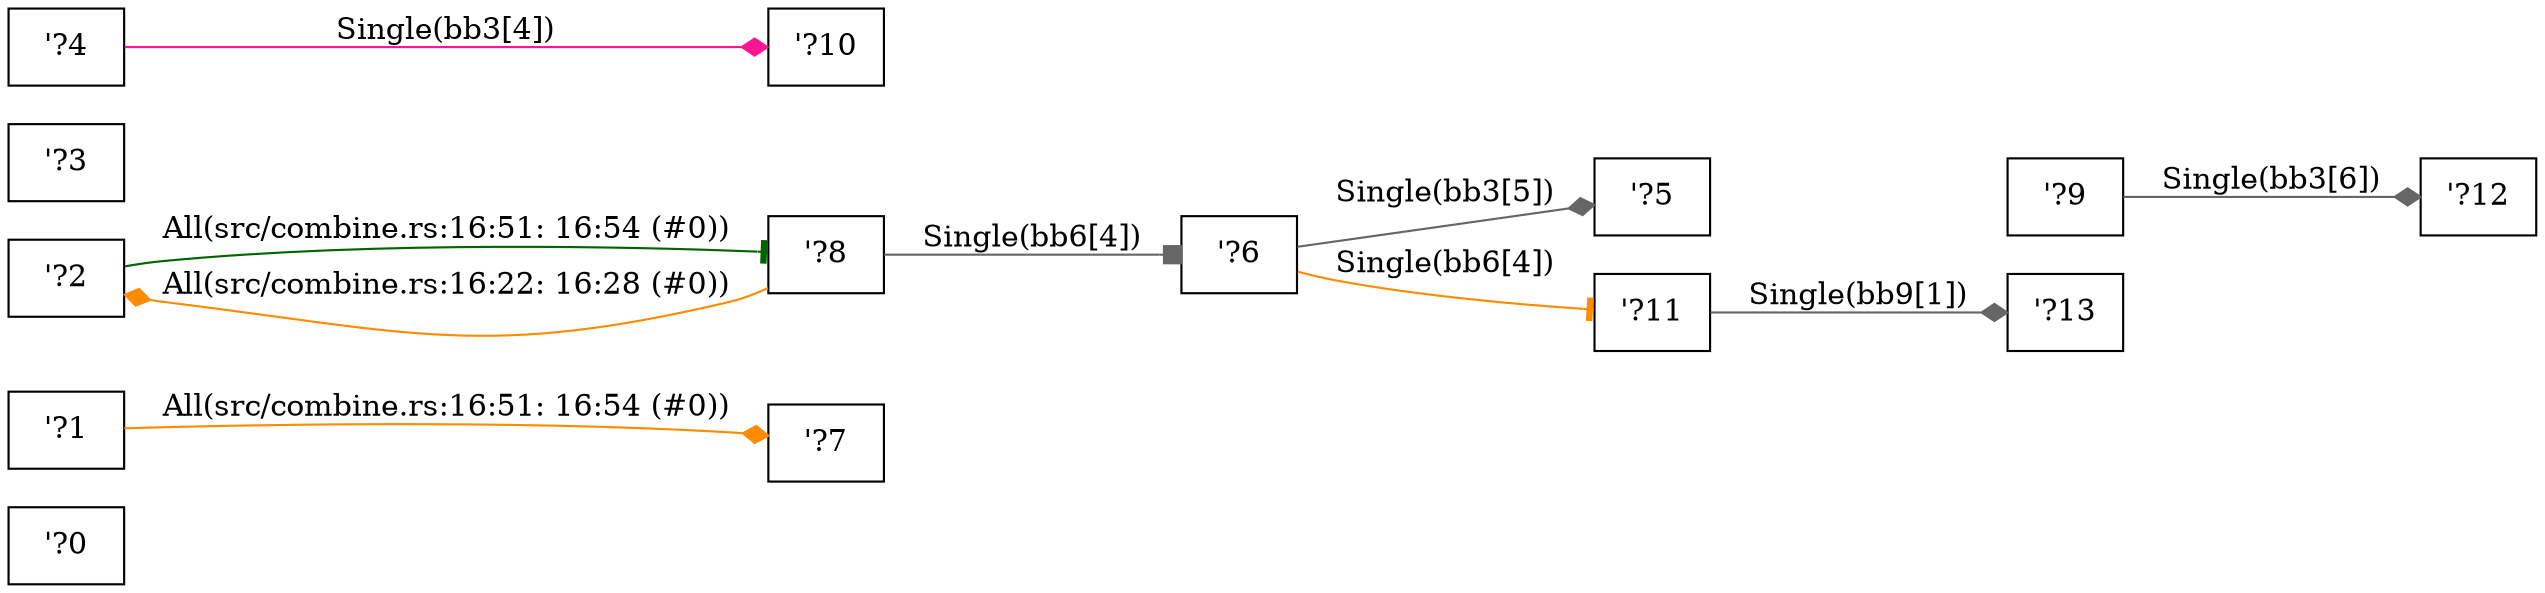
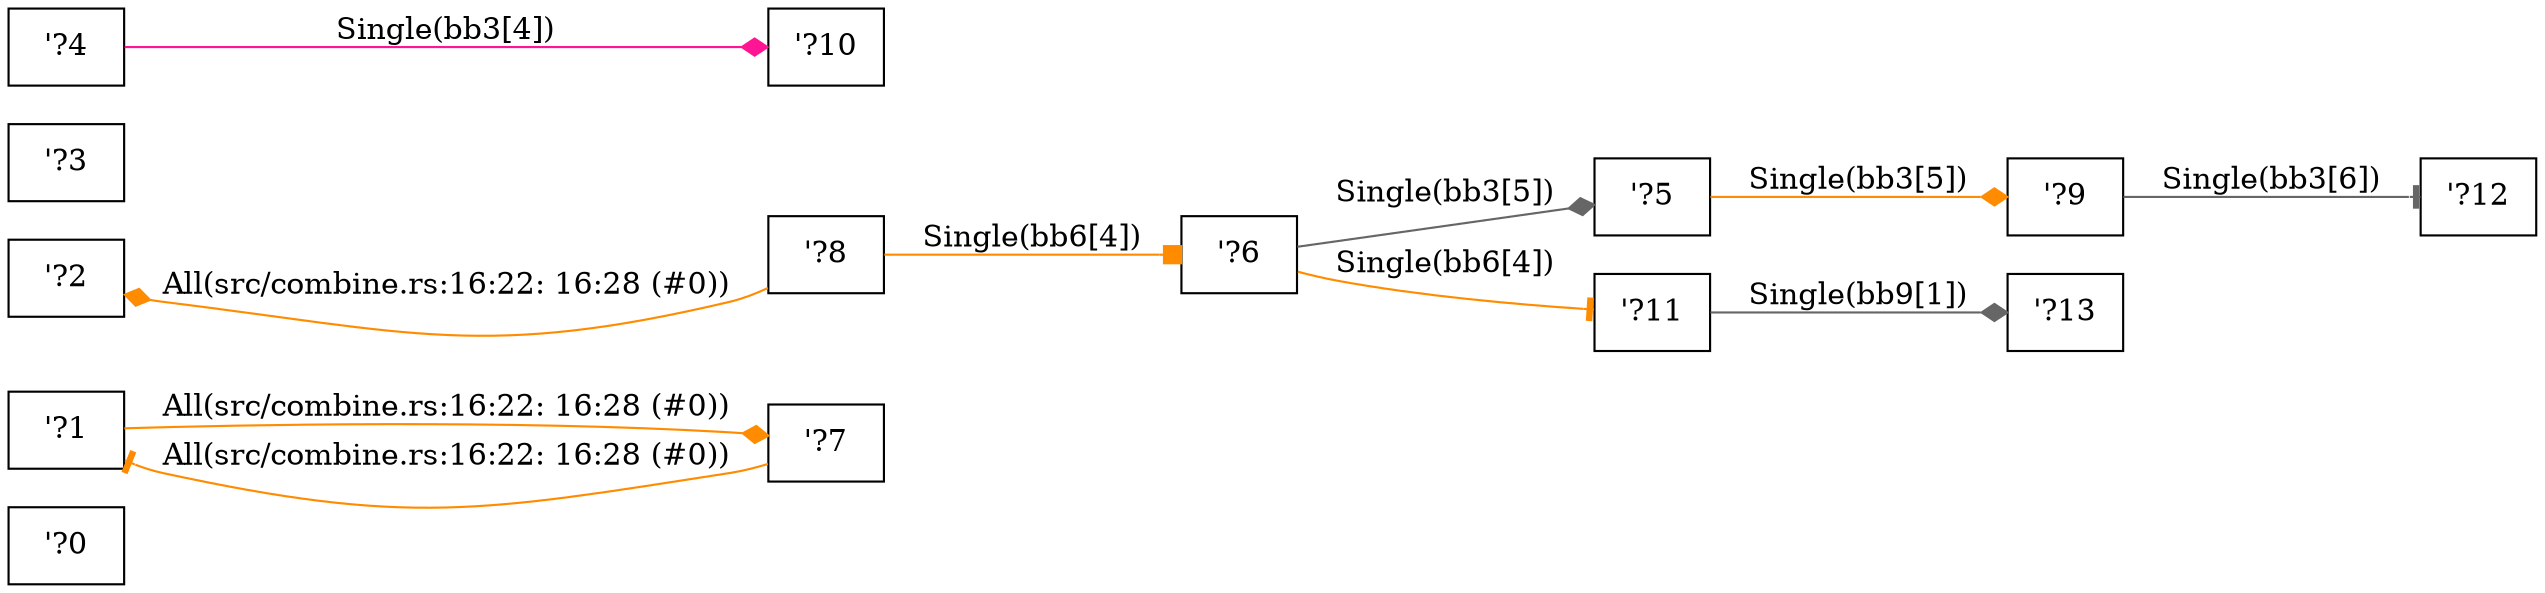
edge "'?5" -> "'?9": added, label "Single(bb3[5])"
edge "'?9" -> "'?12": arrowhead diamond -> tee
edge "'?2" -> "'?8": removed, label "All(src/combine.rs:16:51: 16:54 (#0))"
edge "'?8" -> "'?6": color gray40 -> darkorange
edge "'?1" -> "'?7": label "All(src/combine.rs:16:51: 16:54 (#0))" -> "All(src/combine.rs:16:22: 16:28 (#0))"
edge "'?7" -> "'?1": added, label "All(src/combine.rs:16:22: 16:28 (#0))"
